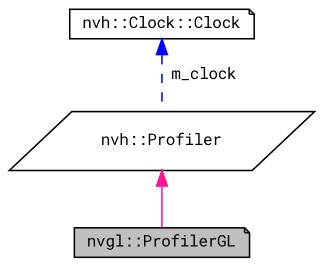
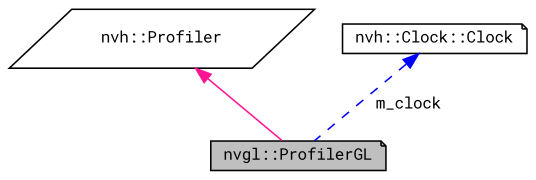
edge "nvh::Profiler" -> "nvh::Clock::Clock": now "nvgl::ProfilerGL" -> "nvh::Clock::Clock"
